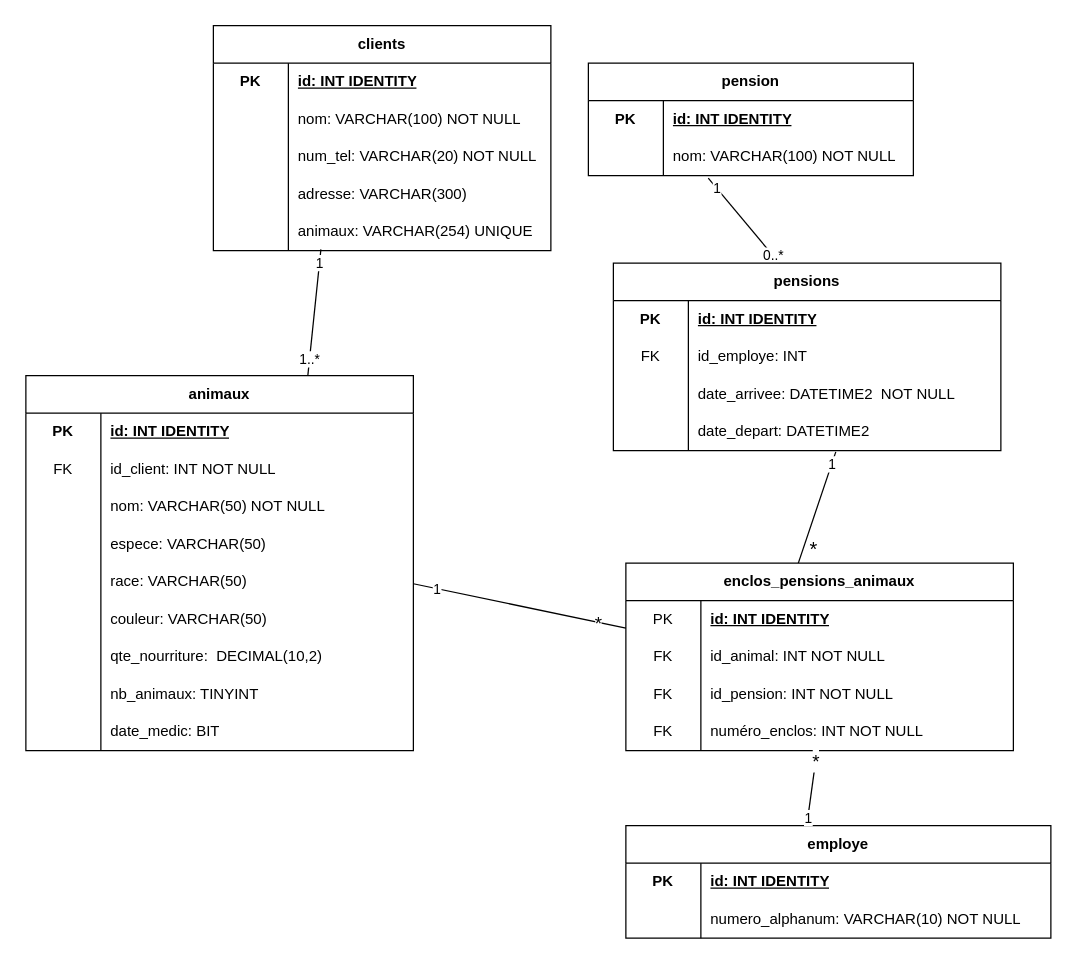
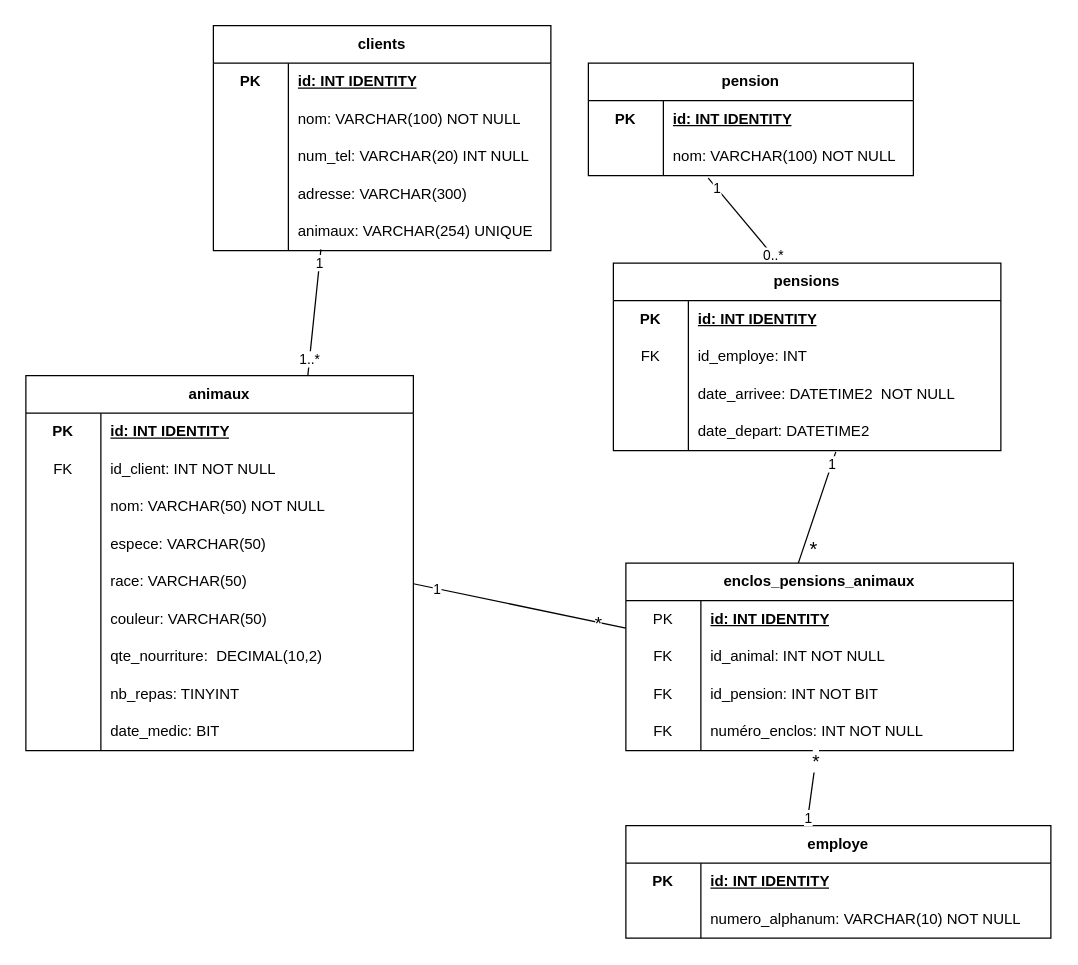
node "num_tel: VARCHAR(20) NOT NULL": label "num_tel: VARCHAR(20) NOT NULL" -> "num_tel: VARCHAR(20) INT NULL"
node "nb_animaux: TINYINT": label "nb_animaux: TINYINT" -> "nb_repas: TINYINT"
node "id_pension: INT NOT NULL": label "id_pension: INT NOT NULL" -> "id_pension: INT NOT BIT"
